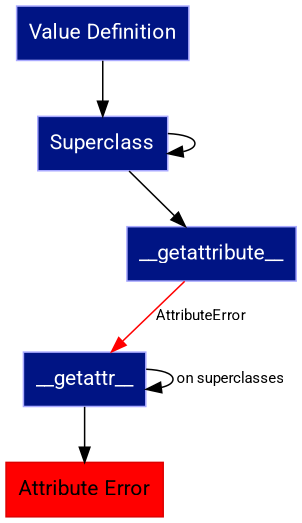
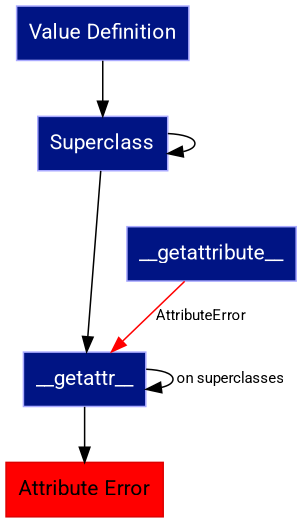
edge "Superclass" -> "__getattribute__": now "Superclass" -> "__getattr__"
